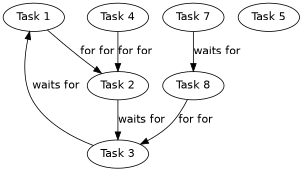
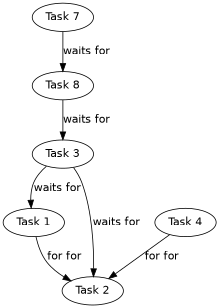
node "Task 5": removed
edge "Task 2" -> "Task 3": reversed
edge "Task 8" -> "Task 3": label "for for" -> "waits for"
